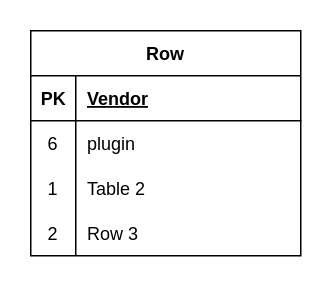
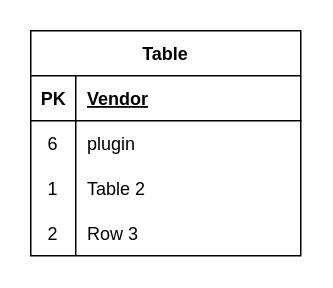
node "Row": label "Row" -> "Table"
